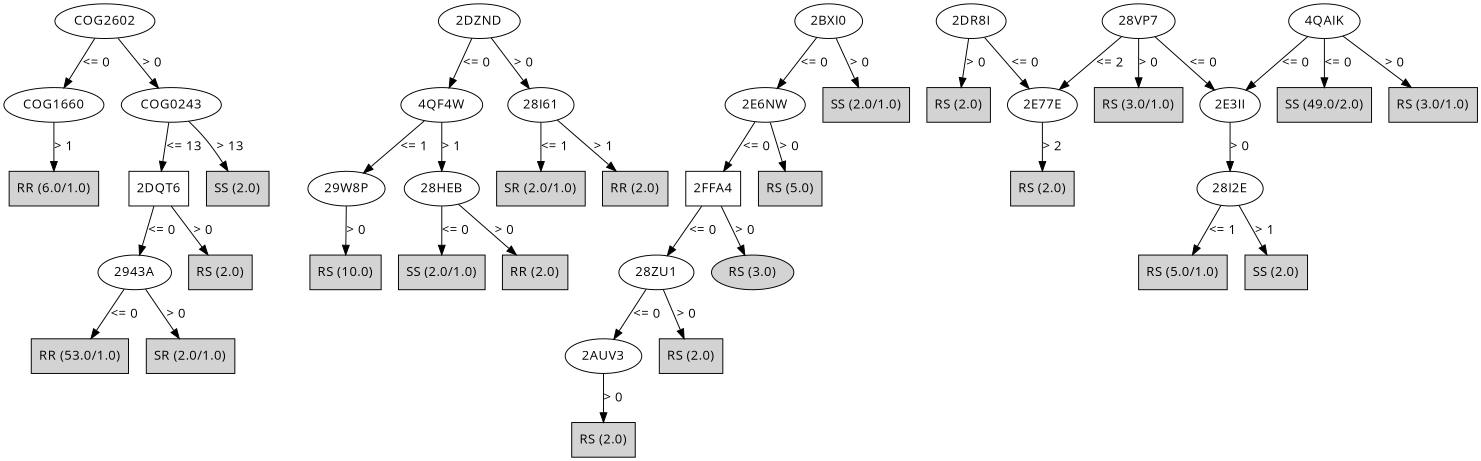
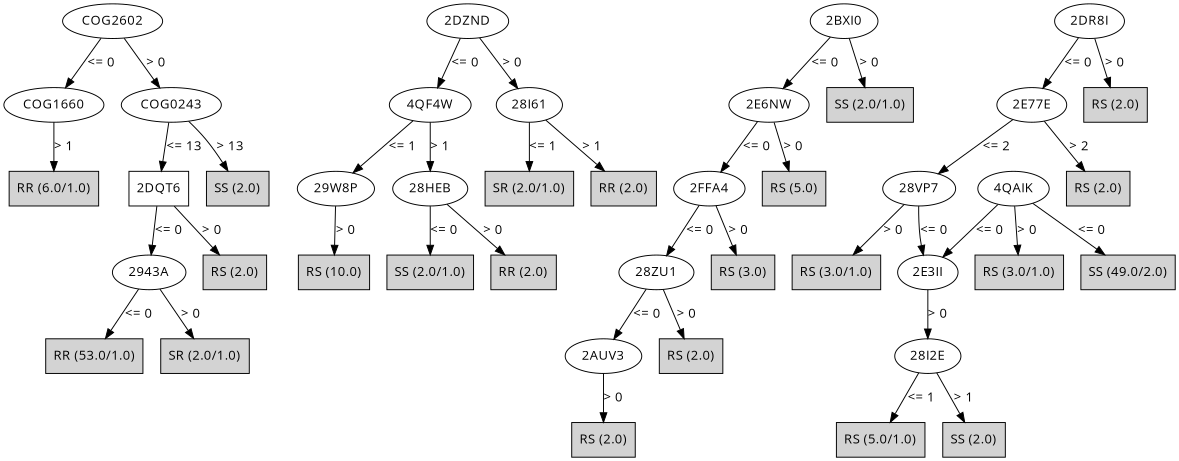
edge "28VP7" -> "2E77E": reversed
node "2FFA4": shape box -> ellipse
node "RS (3.0)": shape ellipse -> box
